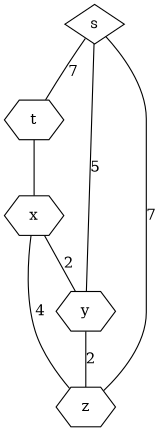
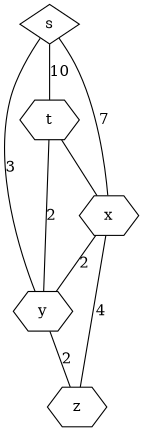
edge "s" -- "t": label "7" -> "10"
edge "s" -- "y": label "5" -> "3"
edge "s" -- "z": now "s" -- "x"
edge "t" -- "y": added, label "2"
